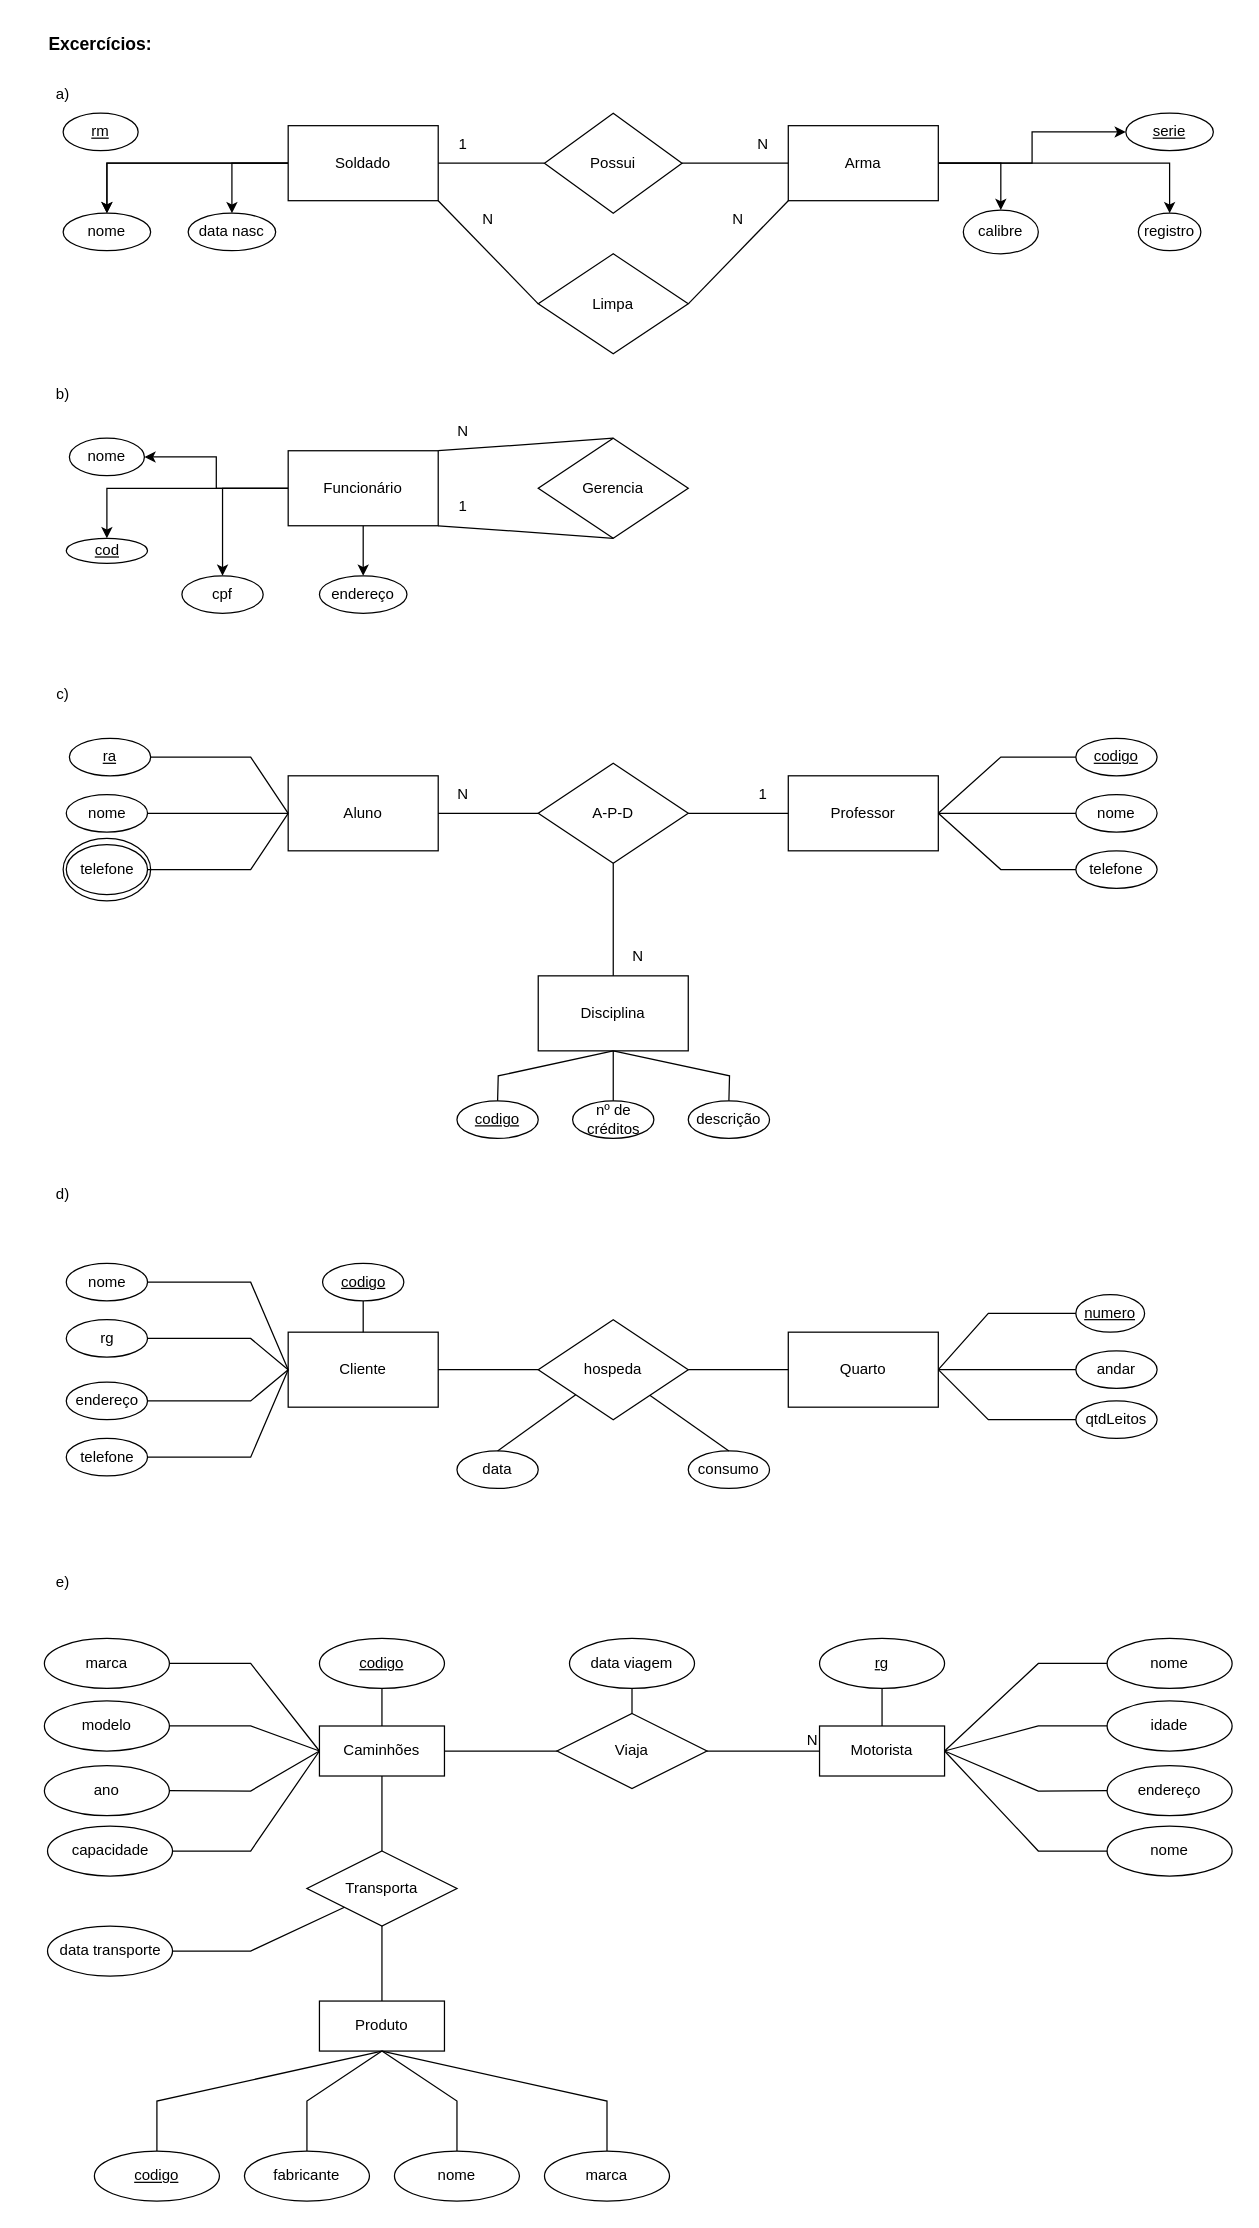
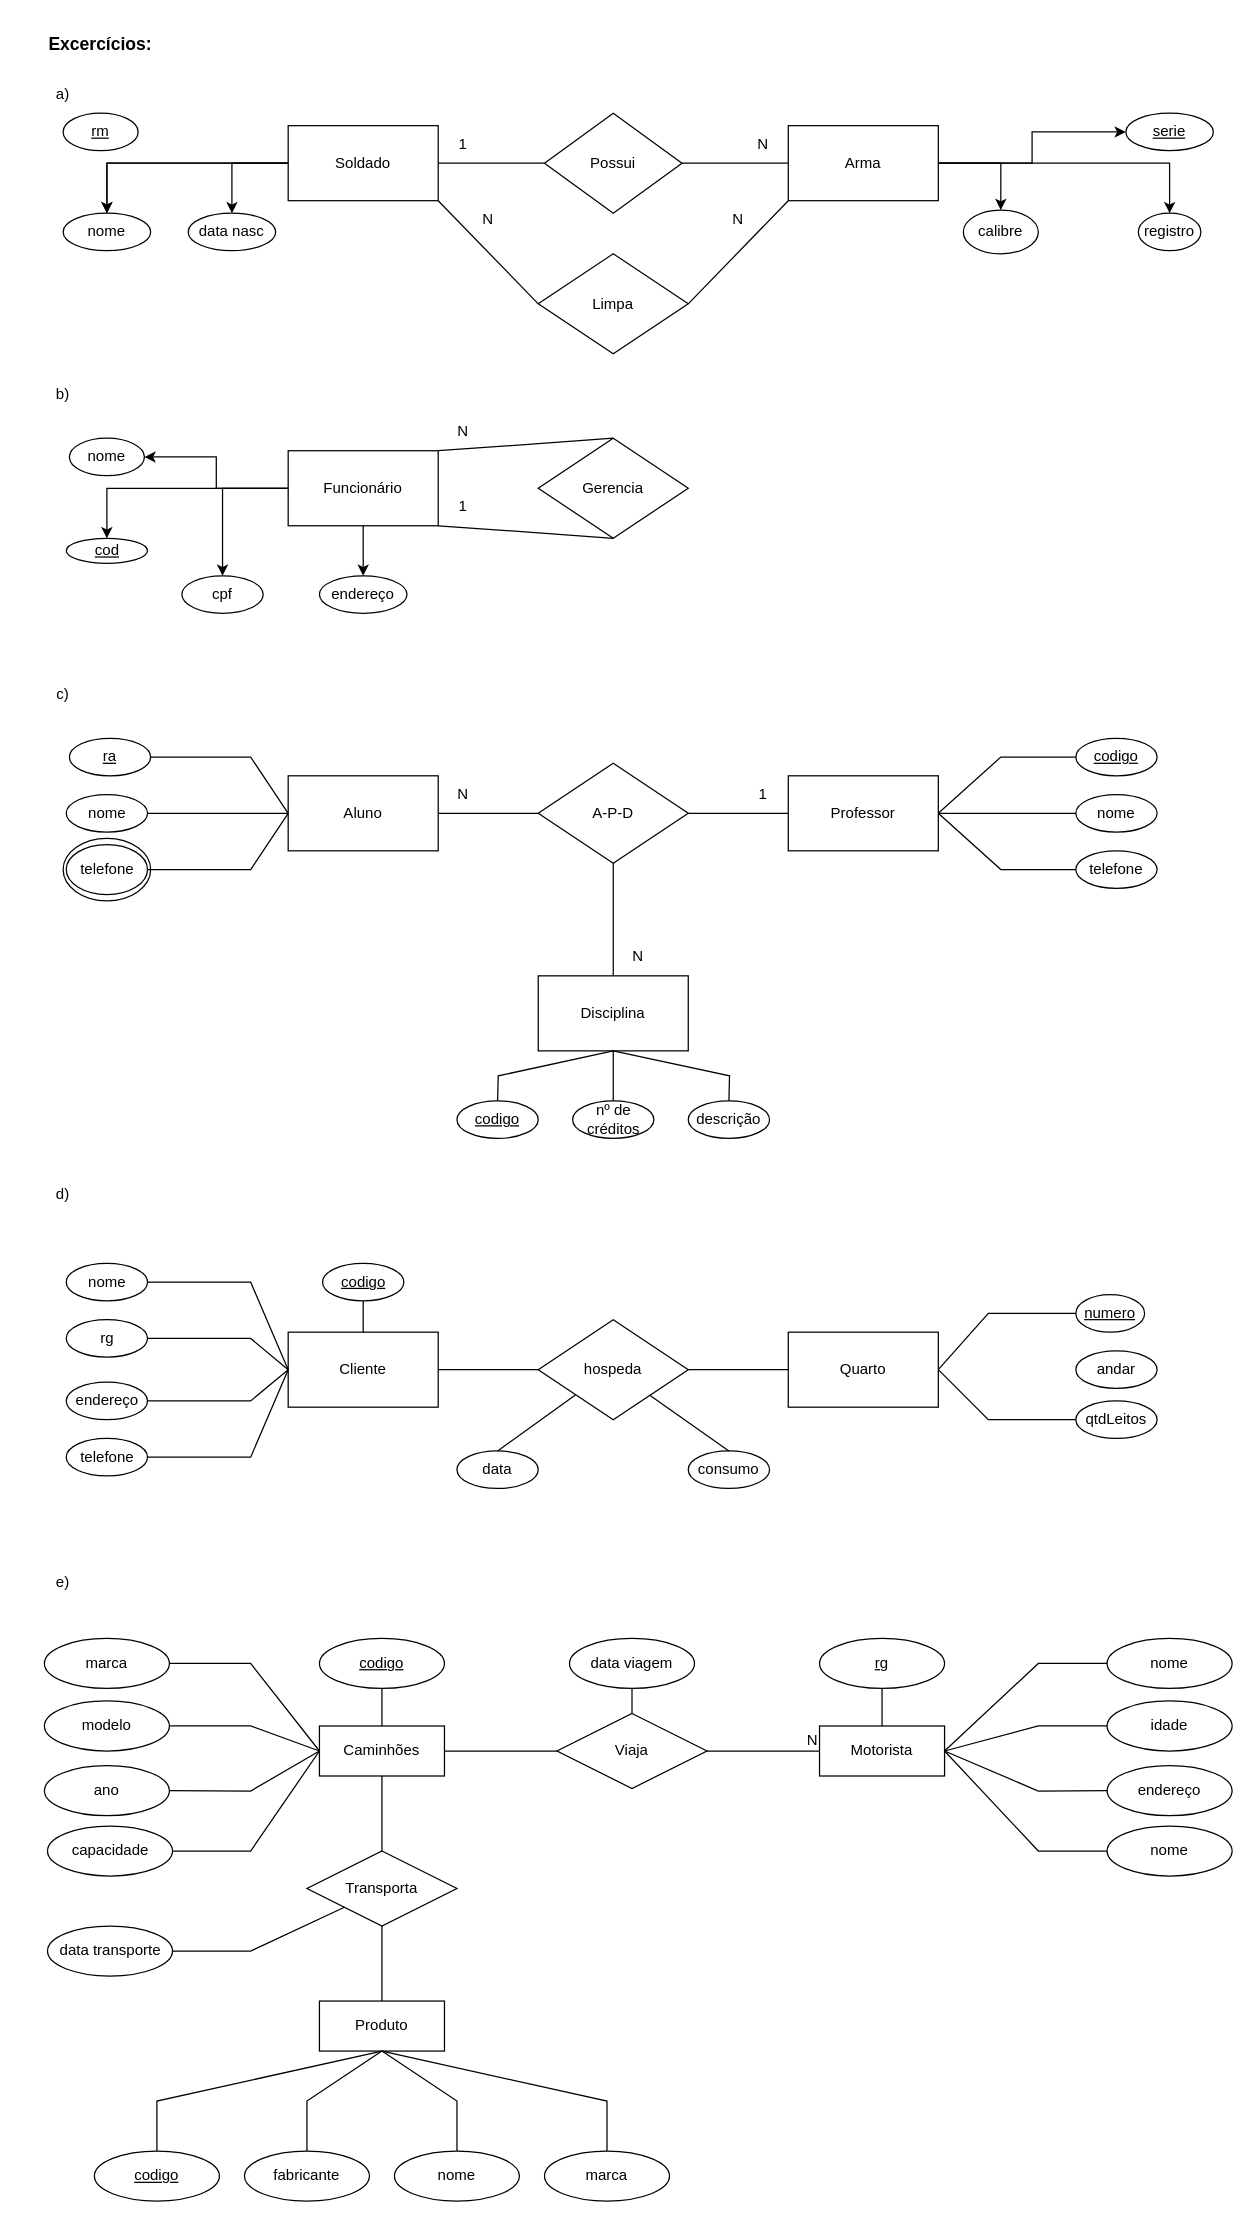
edge "Quarto" -- "andar": removed
